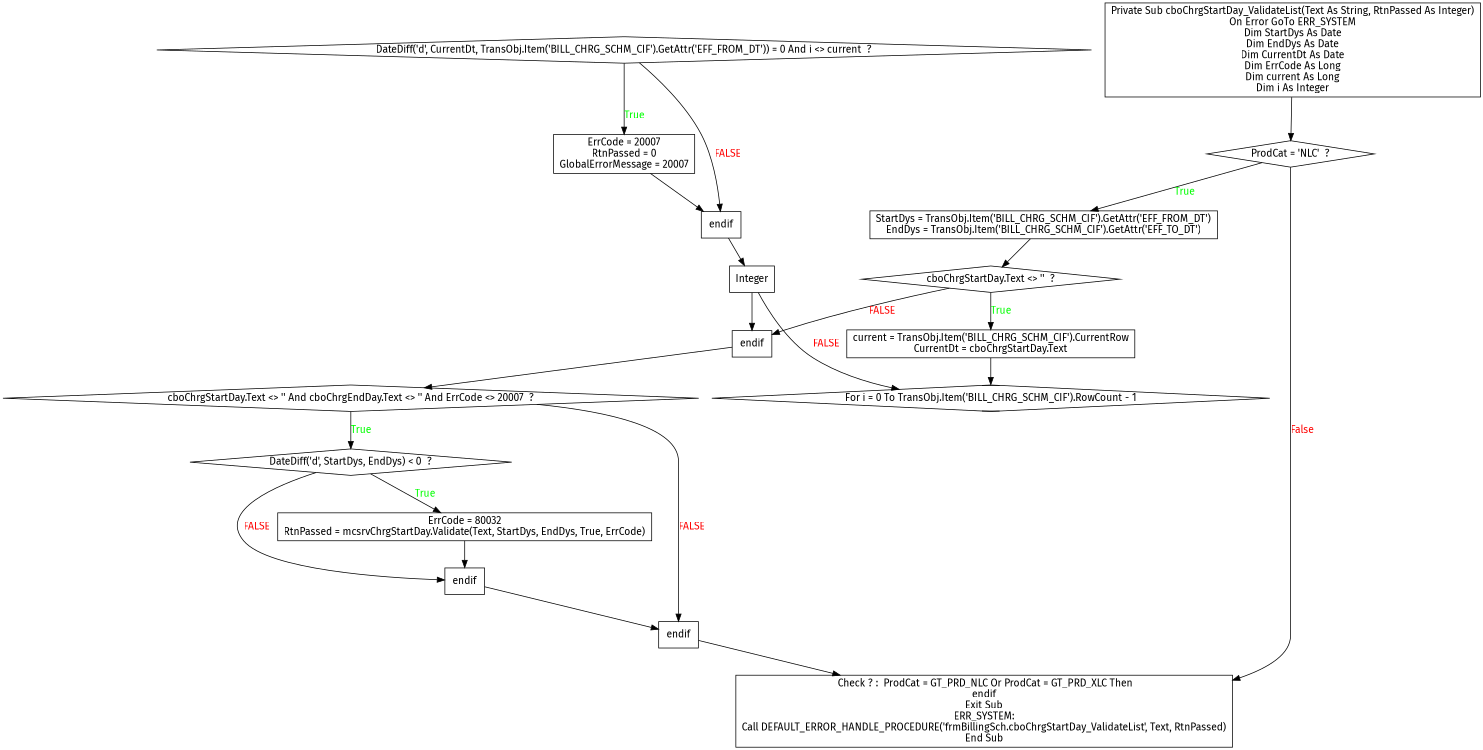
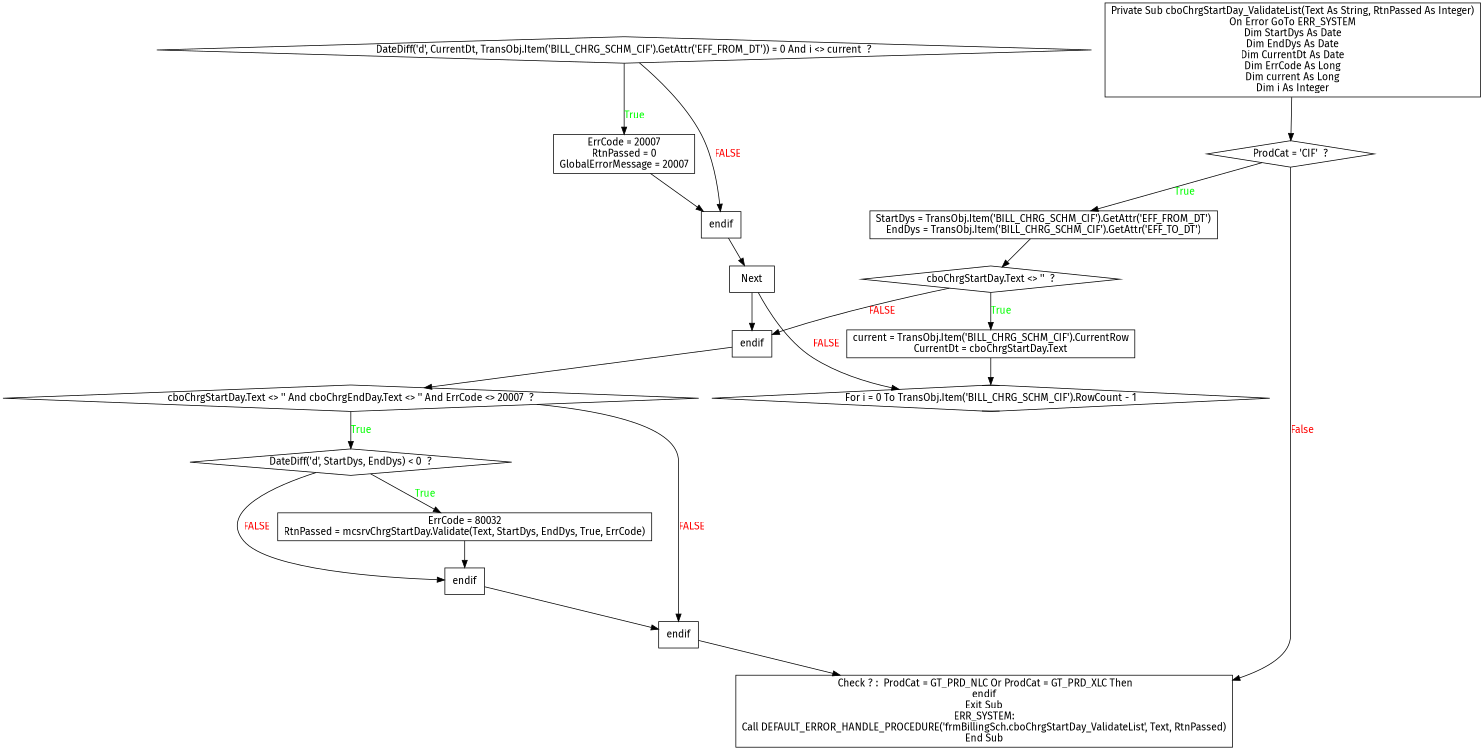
node "ProdCat = 'NLC'  ?": label "ProdCat = 'NLC'  ?" -> "ProdCat = 'CIF'  ?"
node "Integer": label "Integer" -> "Next"
